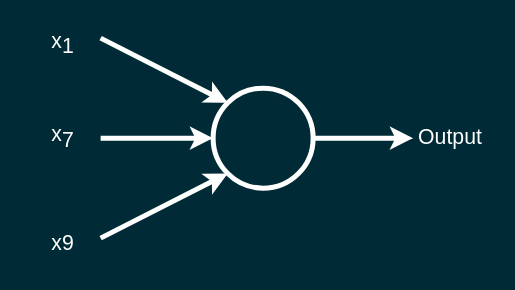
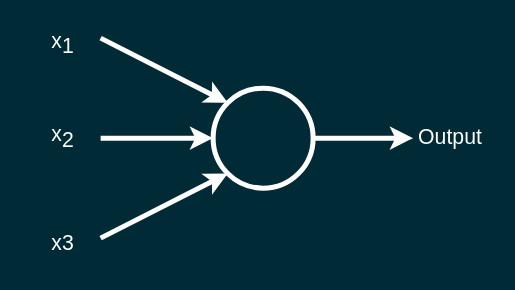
node "x7": label "x7" -> "x2"
node "x9": label "x9" -> "x3"
